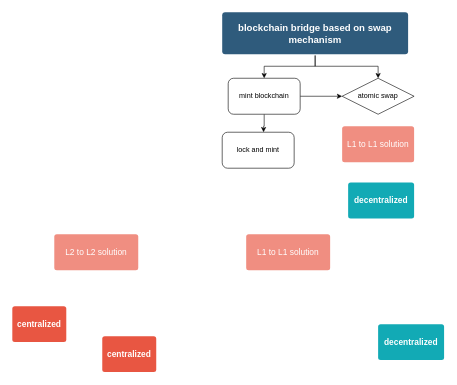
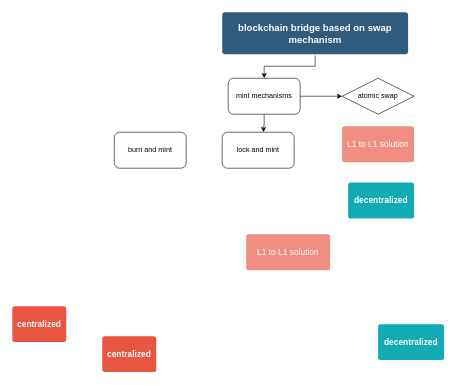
edge "blockchain bridge based on swap mechanism" -> "atomic swap": removed
node "mint blockchain": label "mint blockchain" -> "mint mechanisms"
node "burn and mint": added
node "L2 to L2 solution": removed
